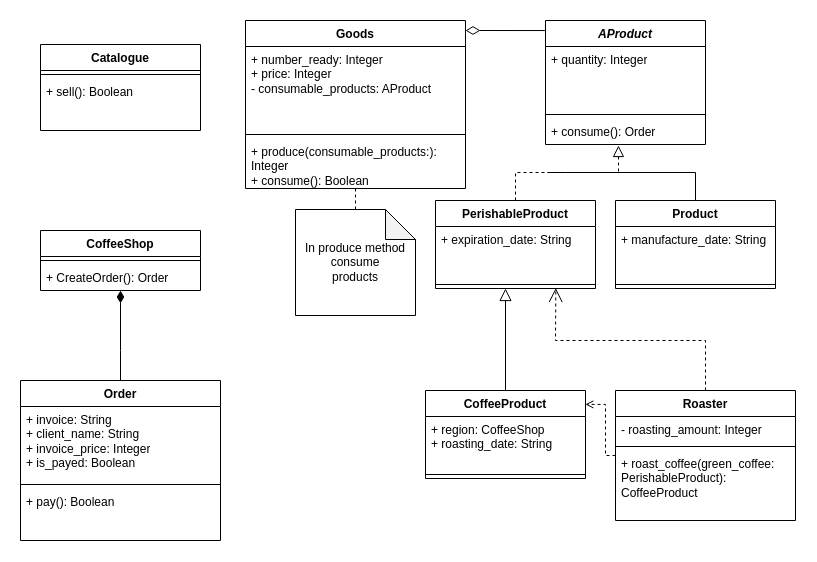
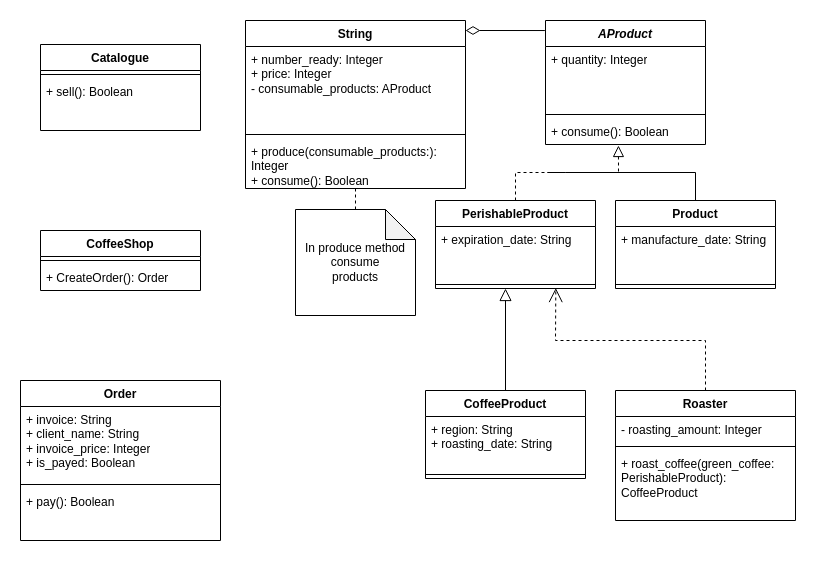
node "Goods": label "Goods" -> "String"
node "+ consume(): Order": label "+ consume(): Order" -> "+ consume(): Boolean"
edge "Order" -> "+ CreateOrder(): Order": removed
edge "Roaster" -> "CoffeeProduct": removed
node "+ region: CoffeeShop + roasting_date: String": label "+ region: CoffeeShop + roasting_date: String" -> "+ region: String + roasting_date: String"
